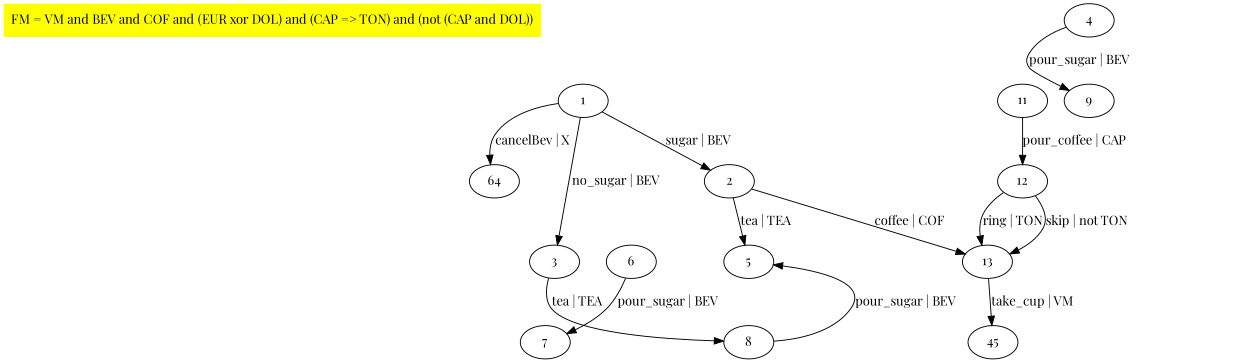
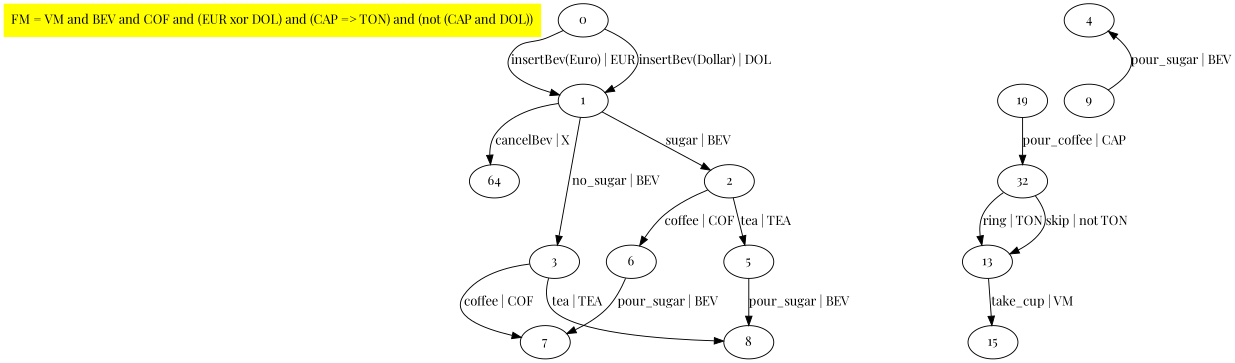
node "0": added
edge "4" -> "9": reversed
node "11": label "11" -> "19"
node "12": label "12" -> "32"
edge "2" -> "13": now "2" -> "6"
edge "3" -> "7": added, label "coffee | COF"
edge "8" -> "5": reversed
node "45": label "45" -> "15"
